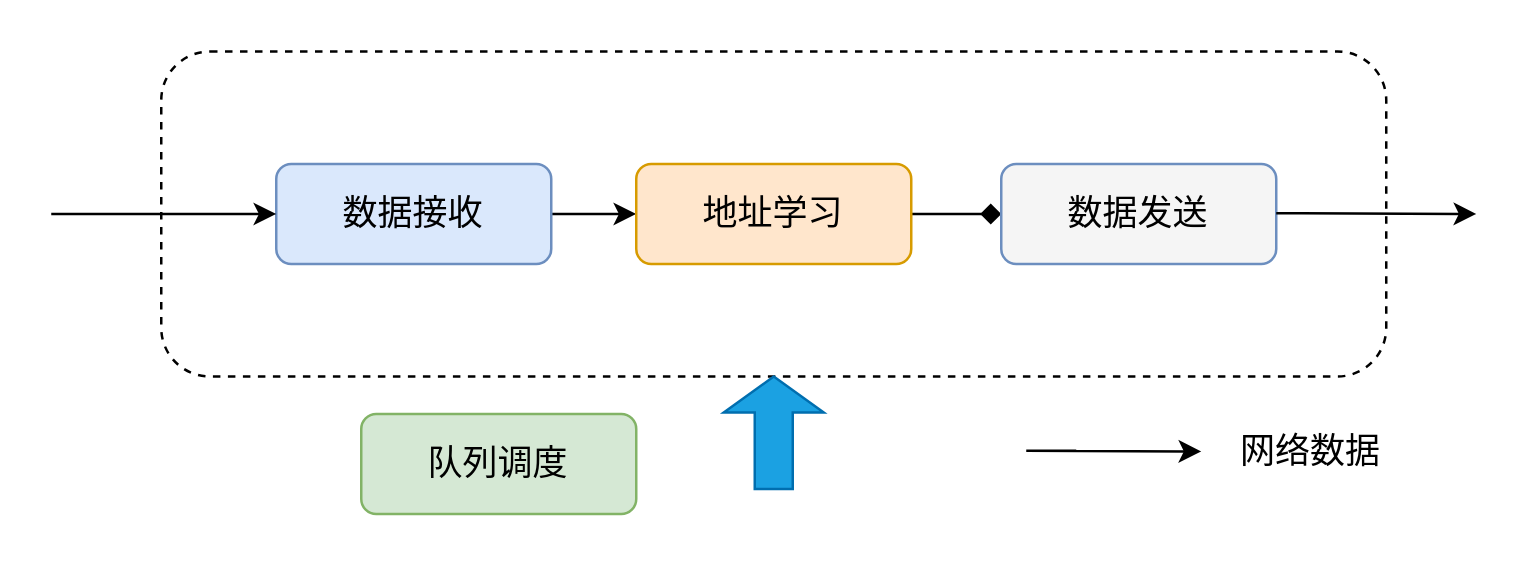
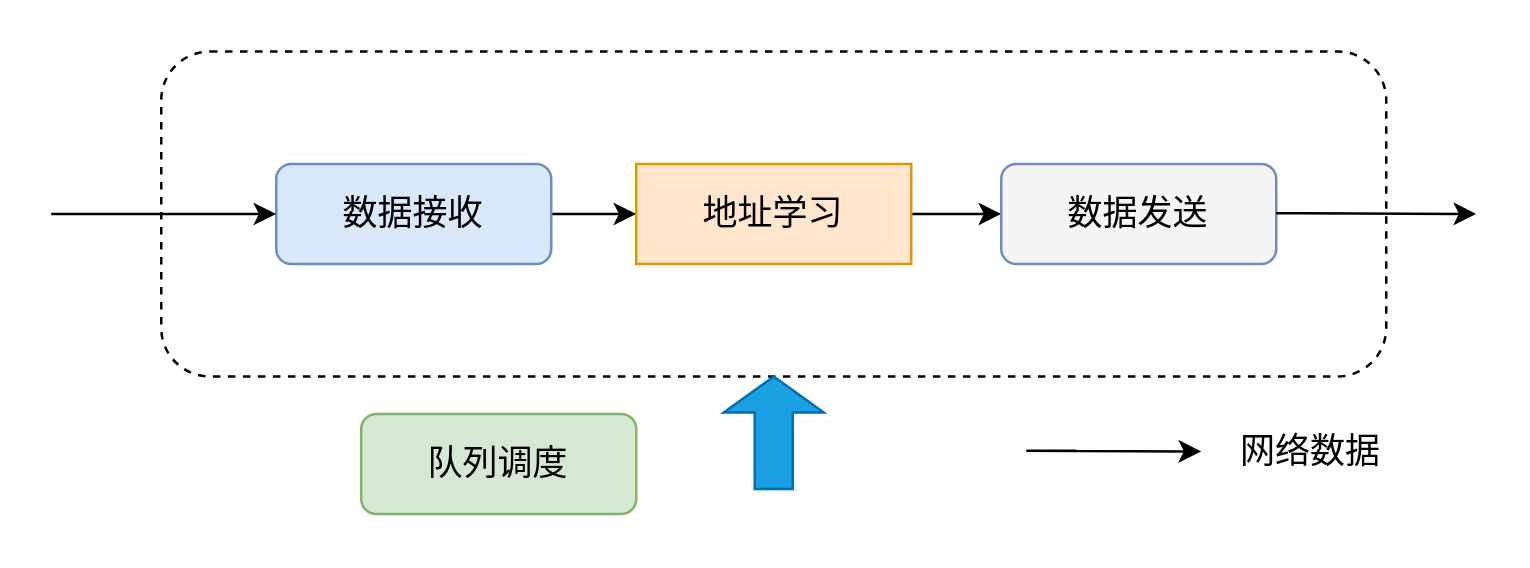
node "地址学习": shape rounded rectangle -> rectangle
edge "地址学习" -> "数据发送": arrowhead diamond -> classic
